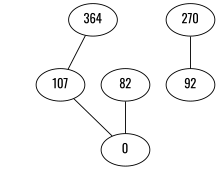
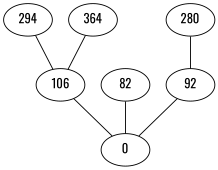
node "294": added
node "270": label "270" -> "280"
node "107": label "107" -> "106"
edge "92" -- "0": added
